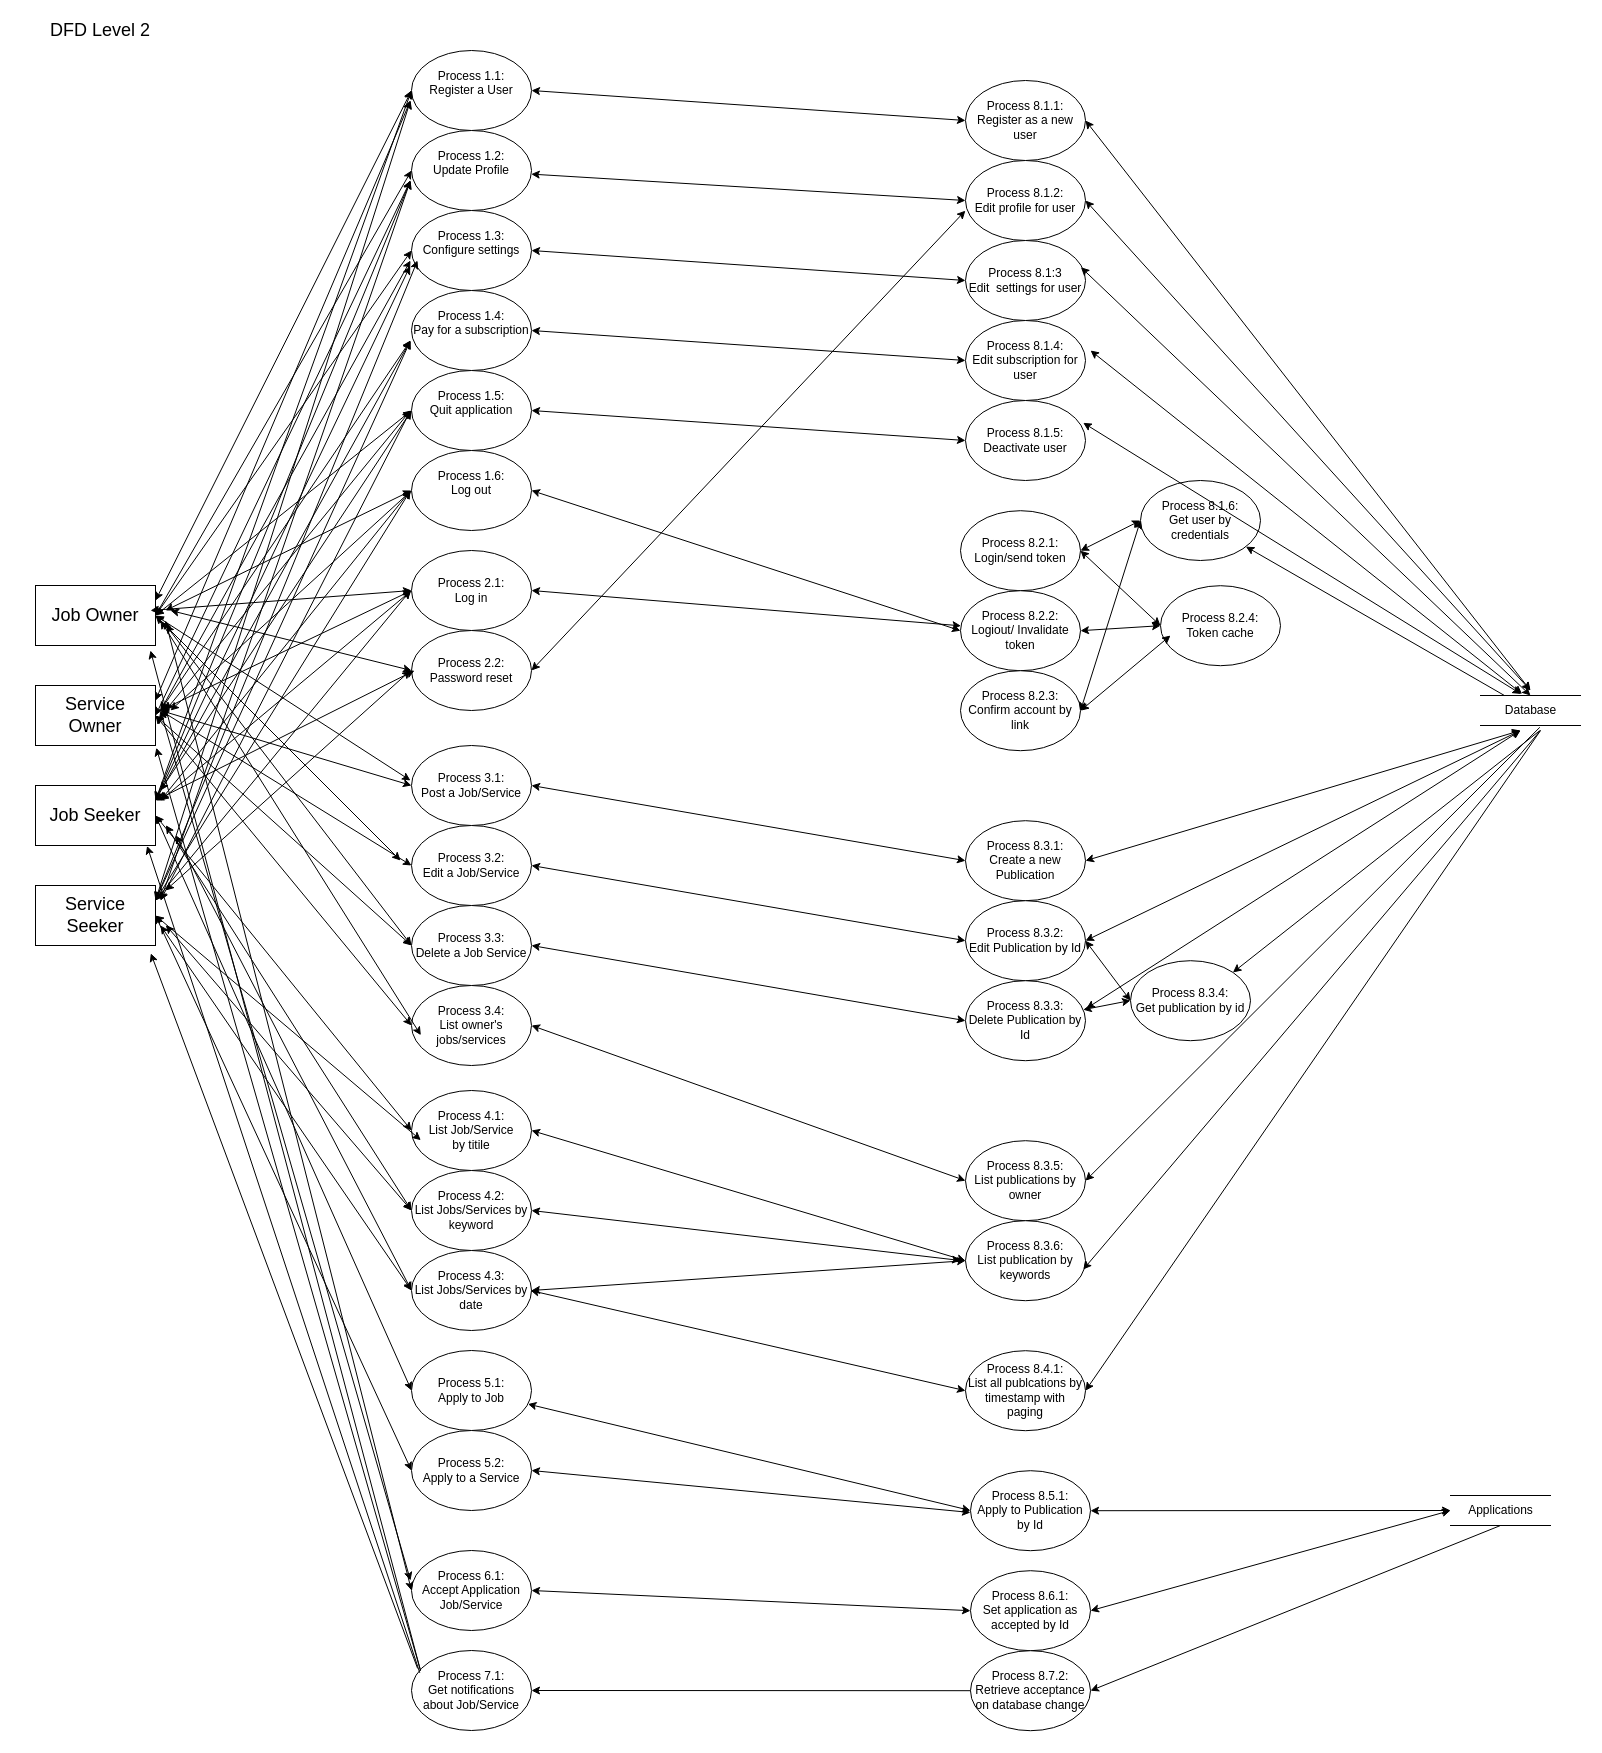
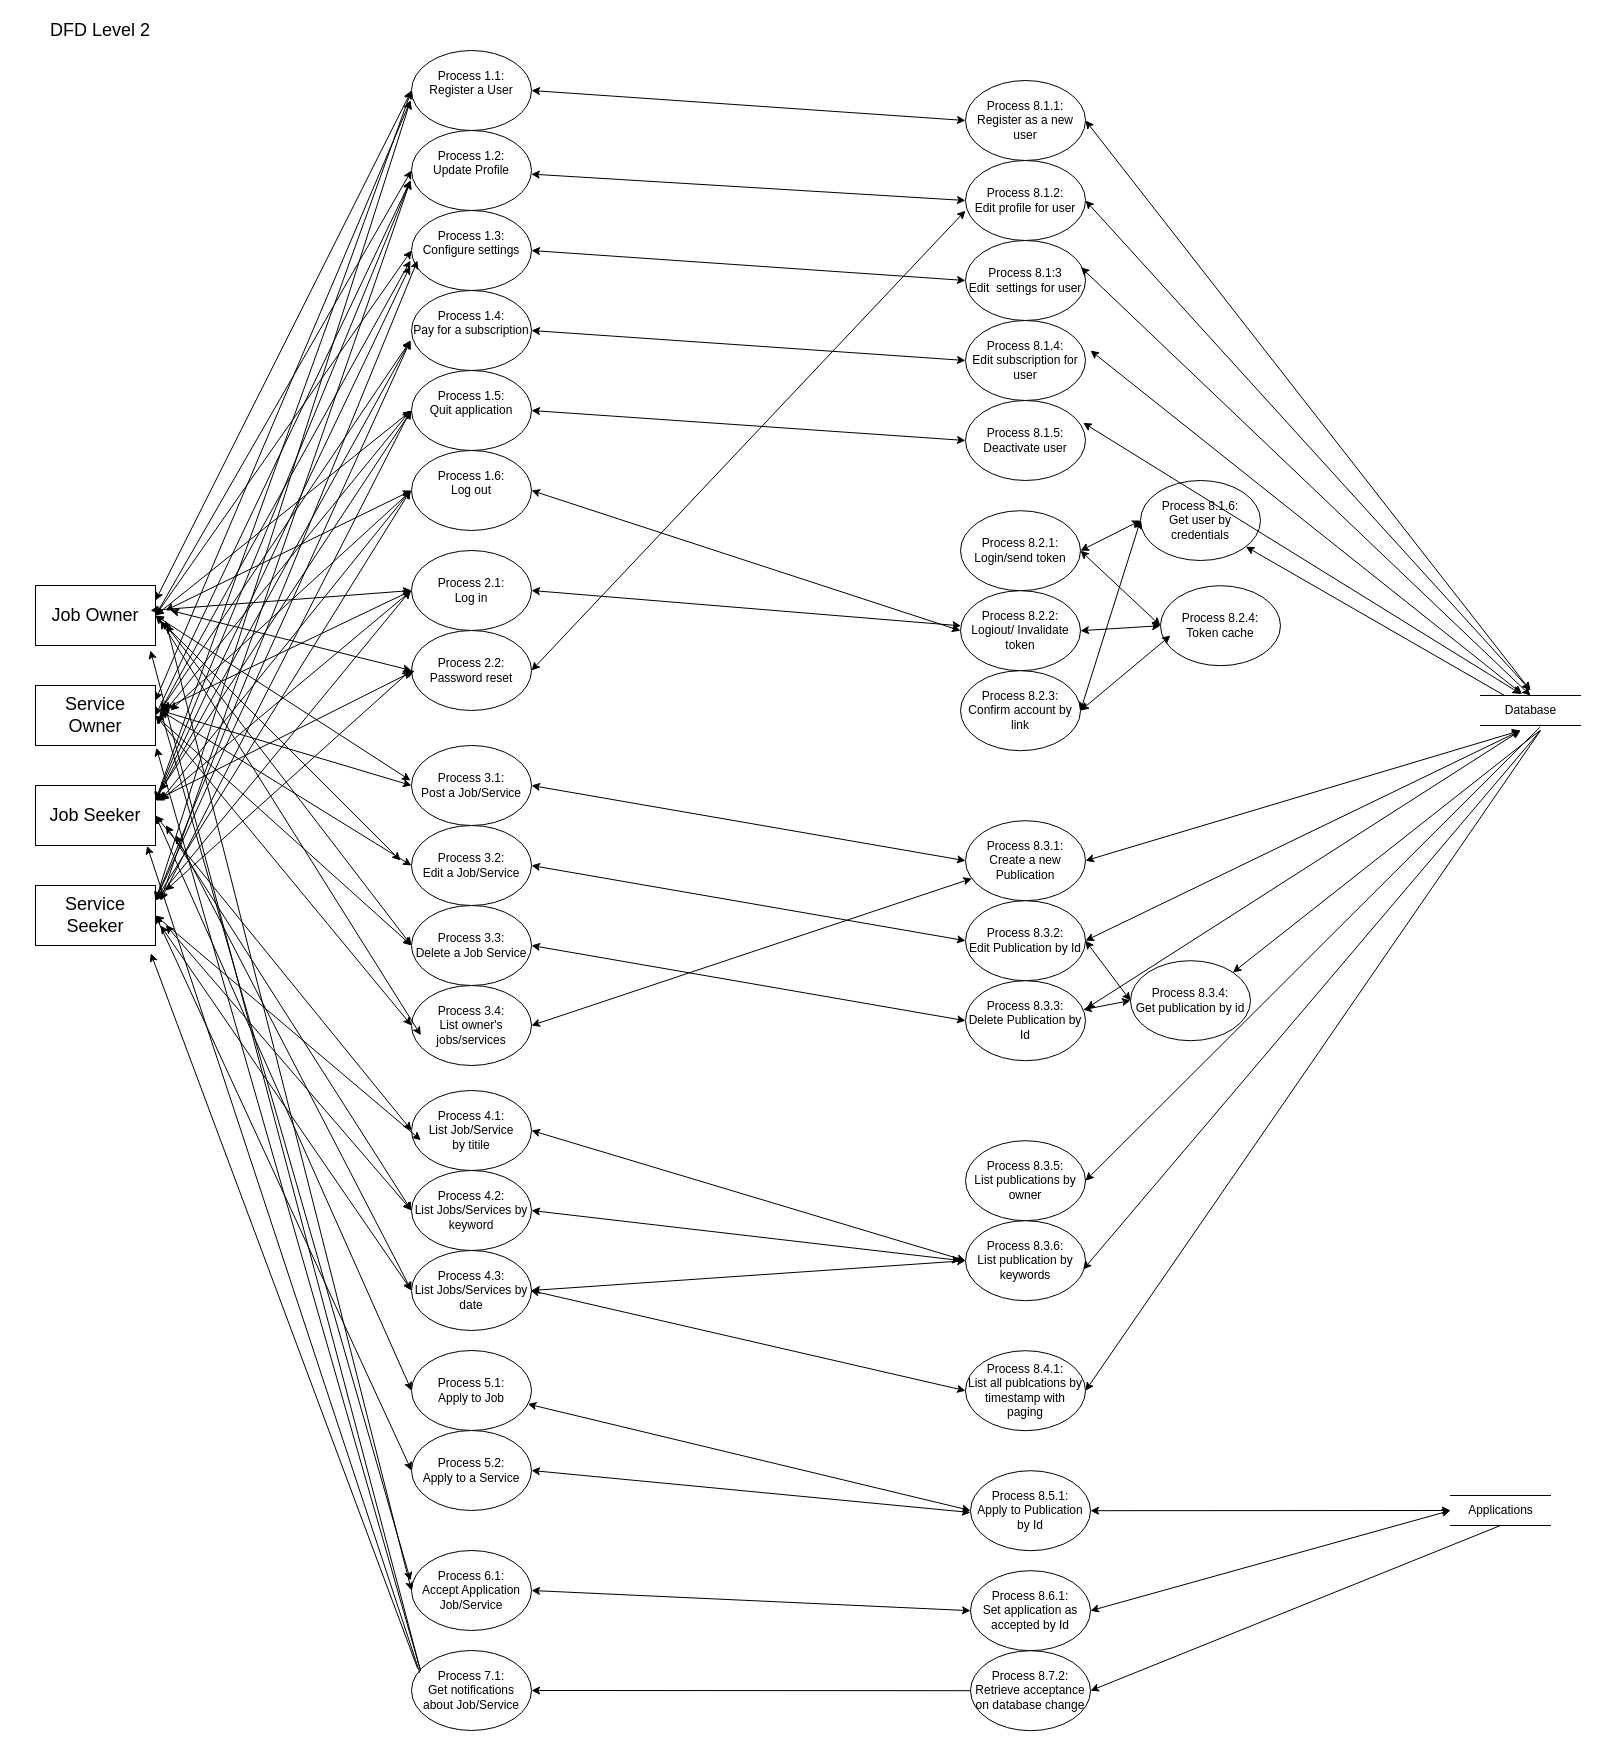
edge "Process 3.4: List owner's jobs/services" -- "Process 8.3.5: List publications by owner": now "Process 3.4: List owner's jobs/services" -- "Process 8.3.1: Create a new Publication"
